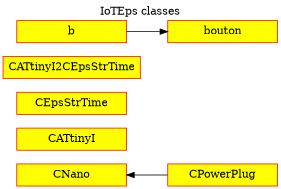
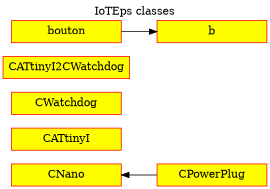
edge "b" -> "bouton": reversed
node "CATtinyI2CEpsStrTime": label "CATtinyI2CEpsStrTime" -> "CATtinyI2CWatchdog"
node "CEpsStrTime": label "CEpsStrTime" -> "CWatchdog"
